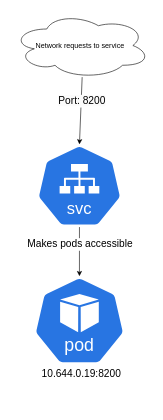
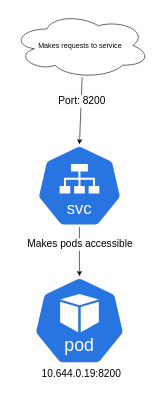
node "Network requests to service": label "Network requests to service" -> "Makes requests to service"
